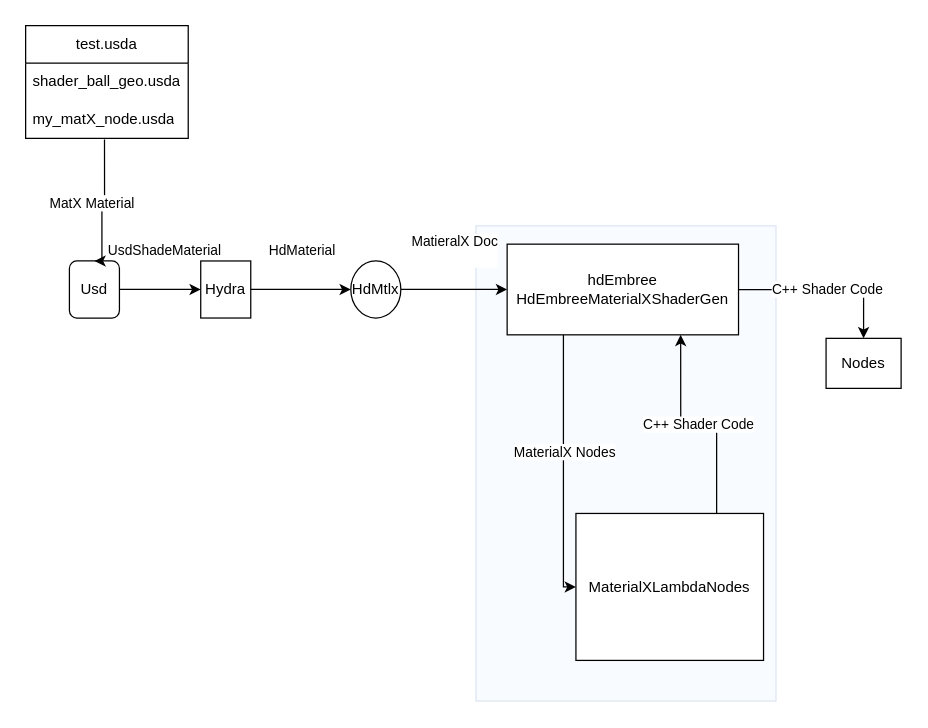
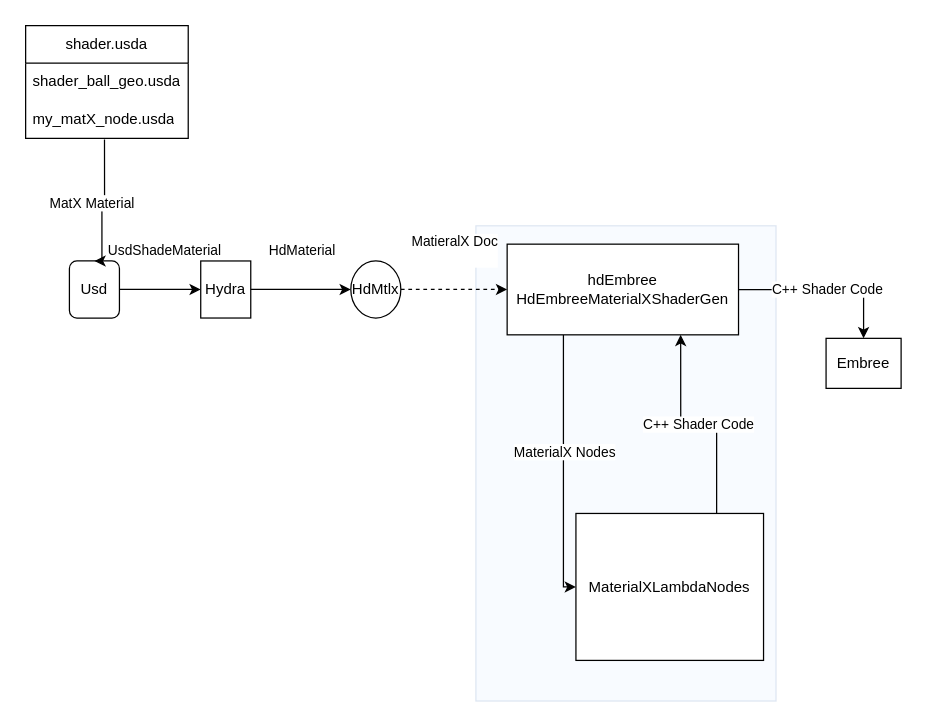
node "test.usda": label "test.usda" -> "shader.usda"
edge "HdMtlx" -> "hdEmbree HdEmbreeMaterialXShaderGen": style solid -> dashed
node "Nodes": label "Nodes" -> "Embree"
